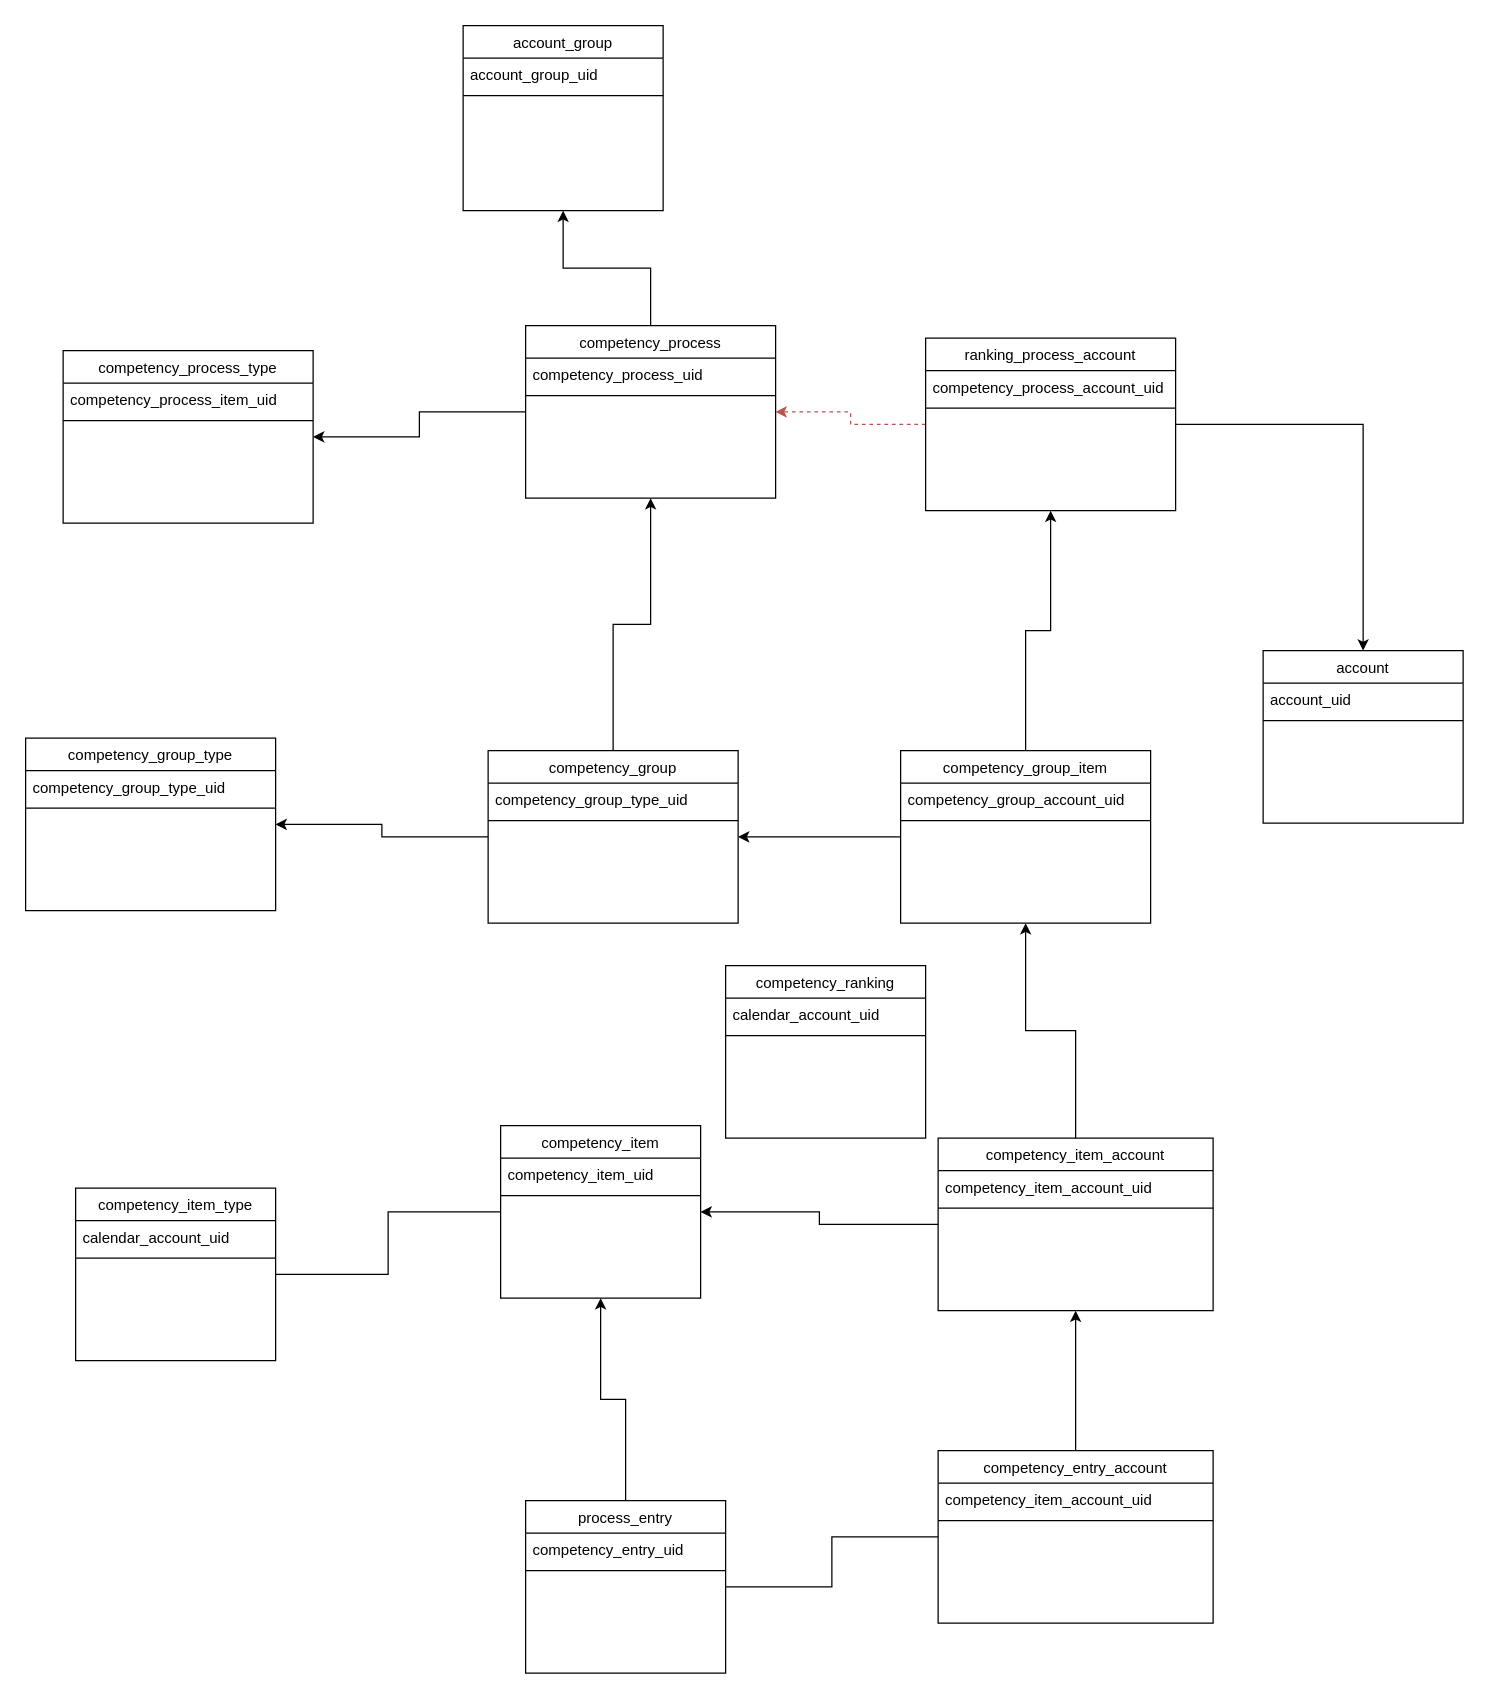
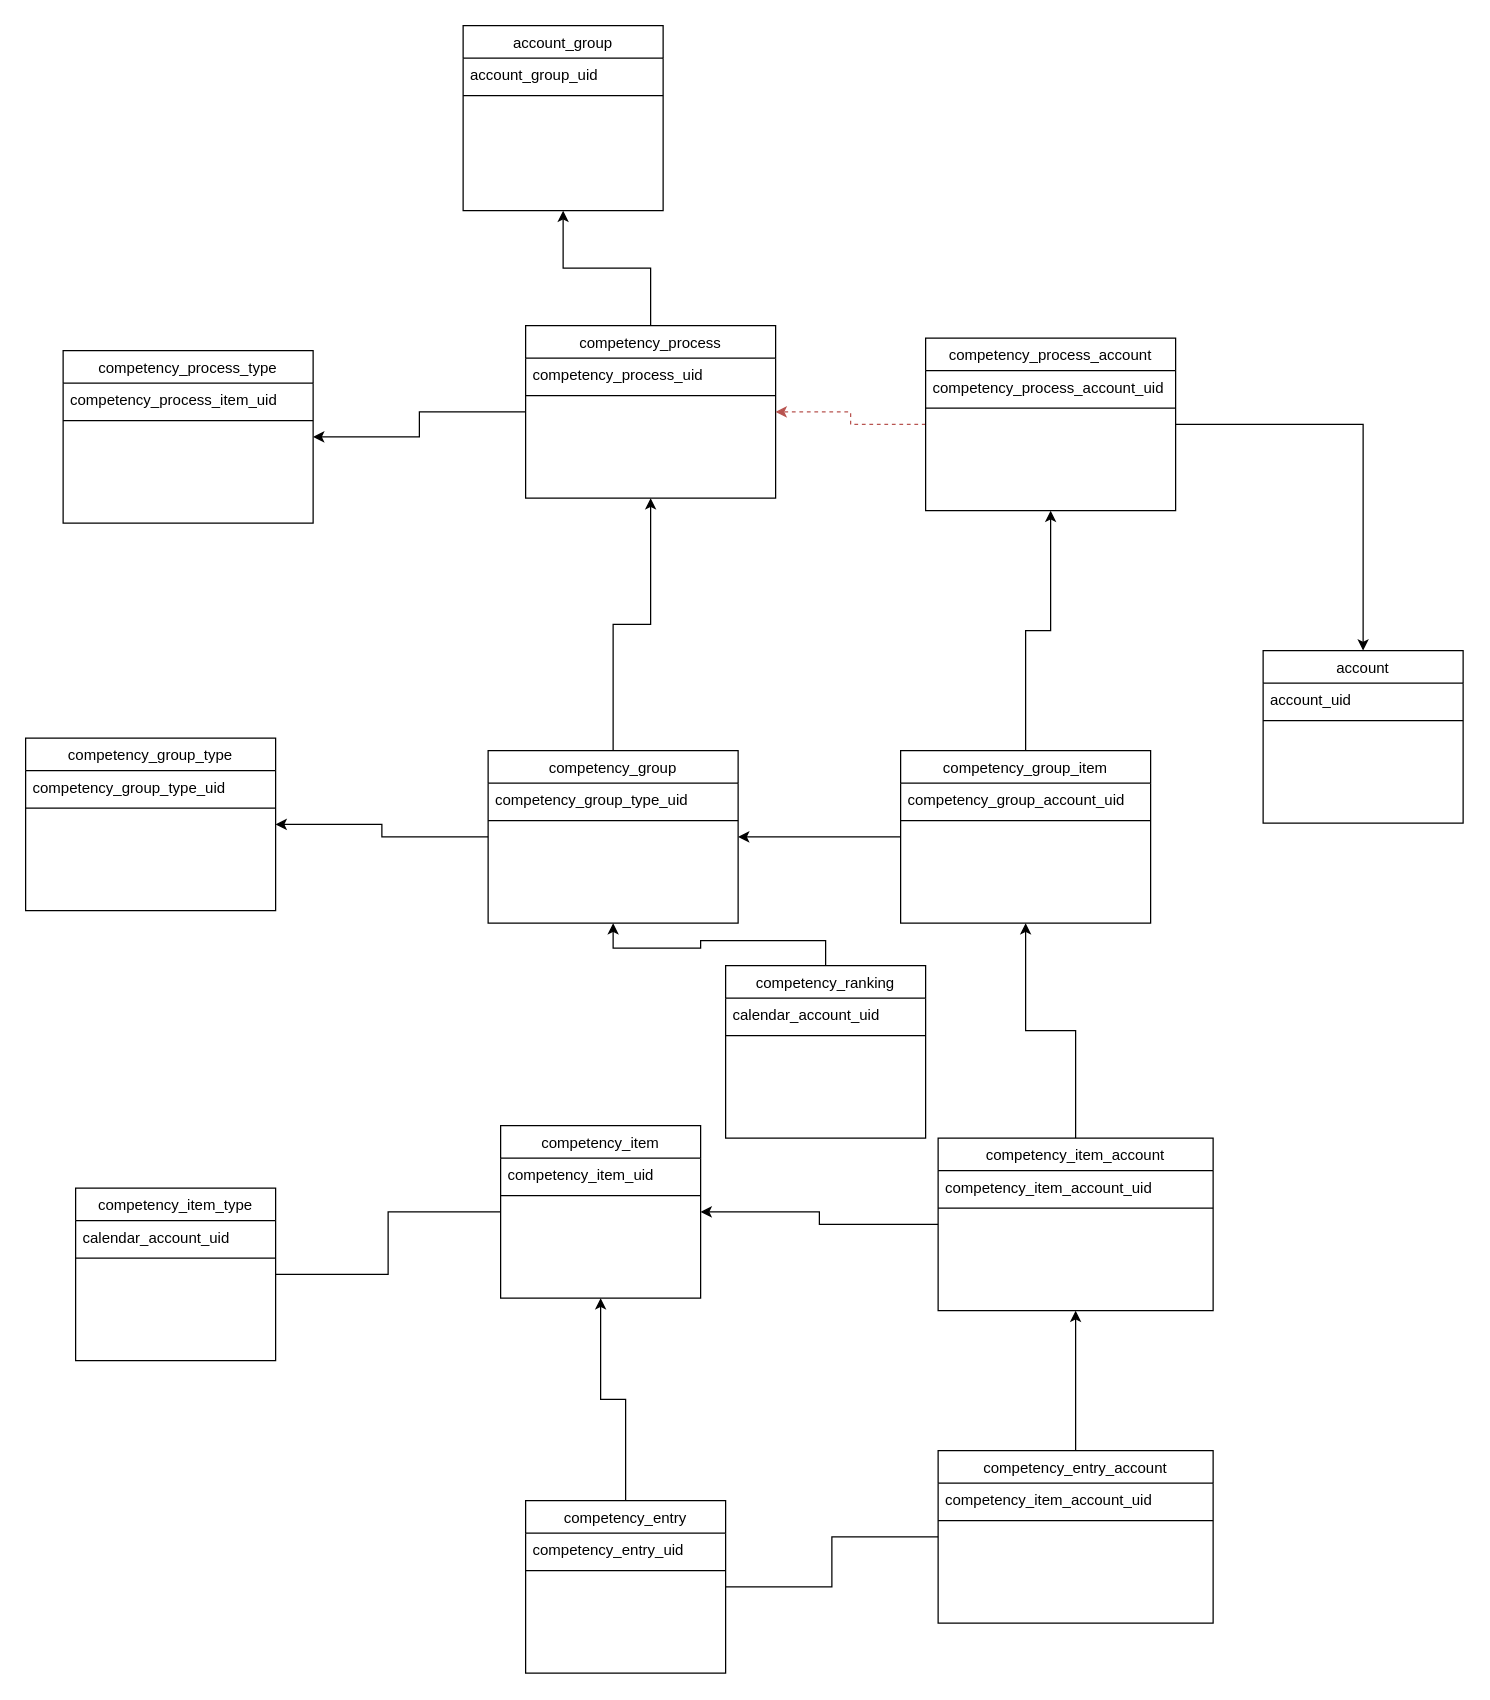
node "ranking_process_account": label "ranking_process_account" -> "competency_process_account"
edge "competency_ranking" -> "competency_group": added
node "process_entry": label "process_entry" -> "competency_entry"
